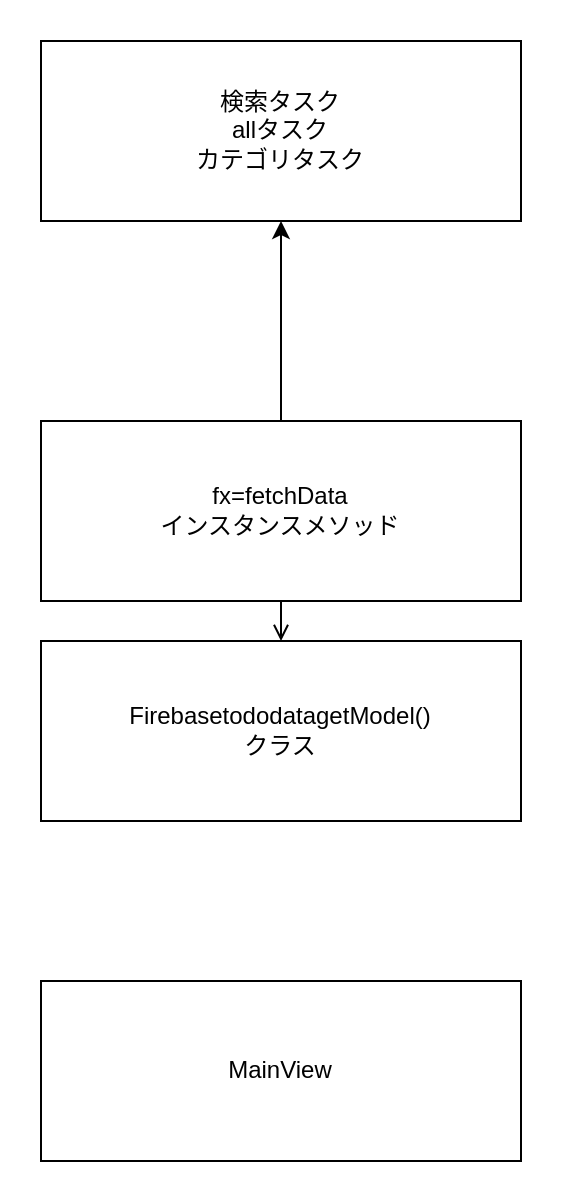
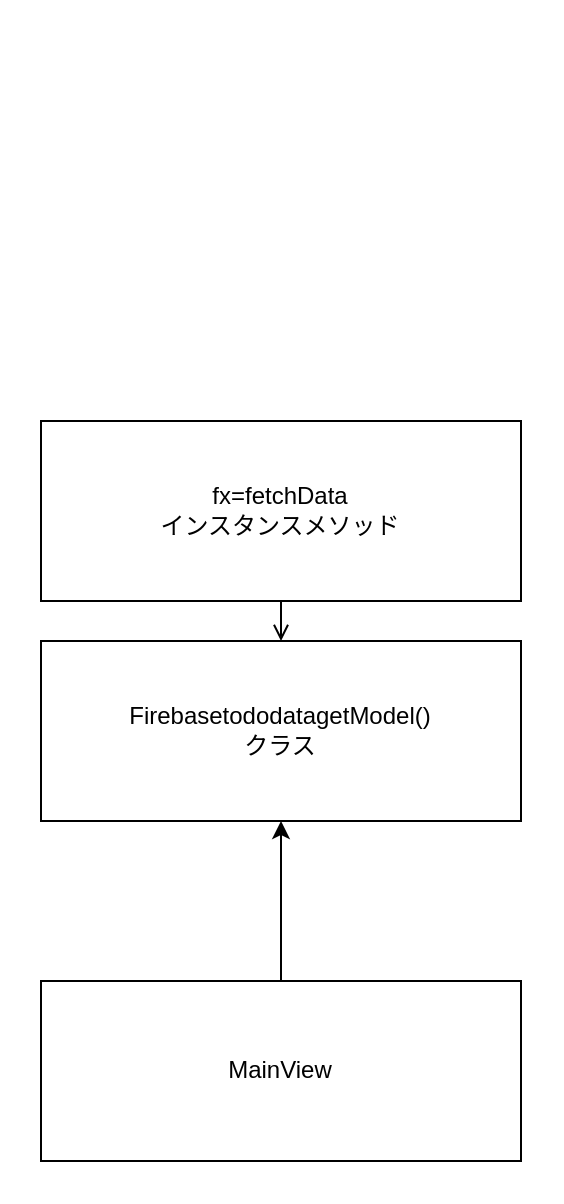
node "検索タスク allタスク カテゴリタスク": removed
edge "fx=fetchData インスタンスメソッド" -> "検索タスク allタスク カテゴリタスク": removed
edge "MainView" -> "FirebasetododatagetModel() クラス": added
